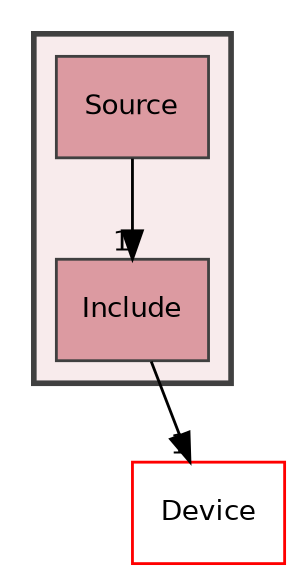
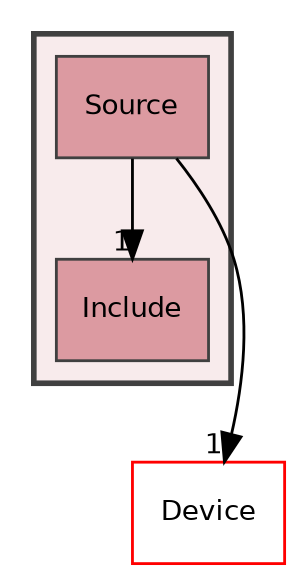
edge "Include" -> "Device": now "Source" -> "Device"
